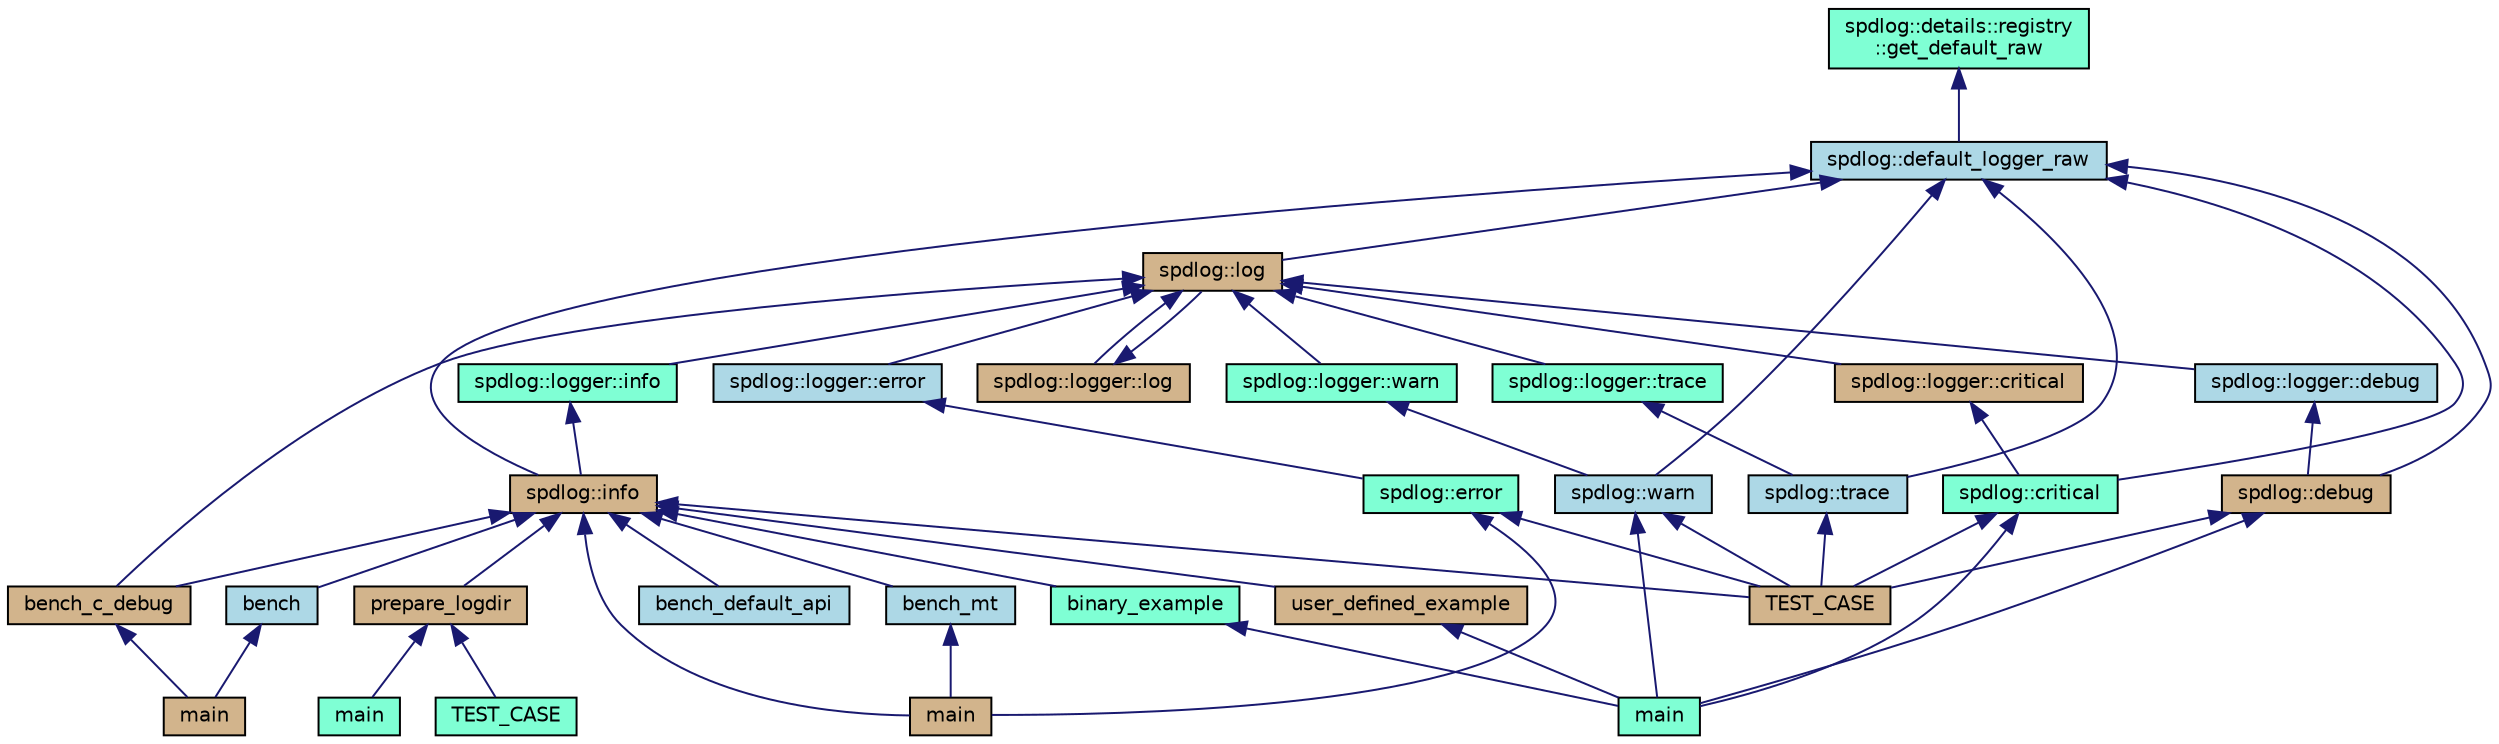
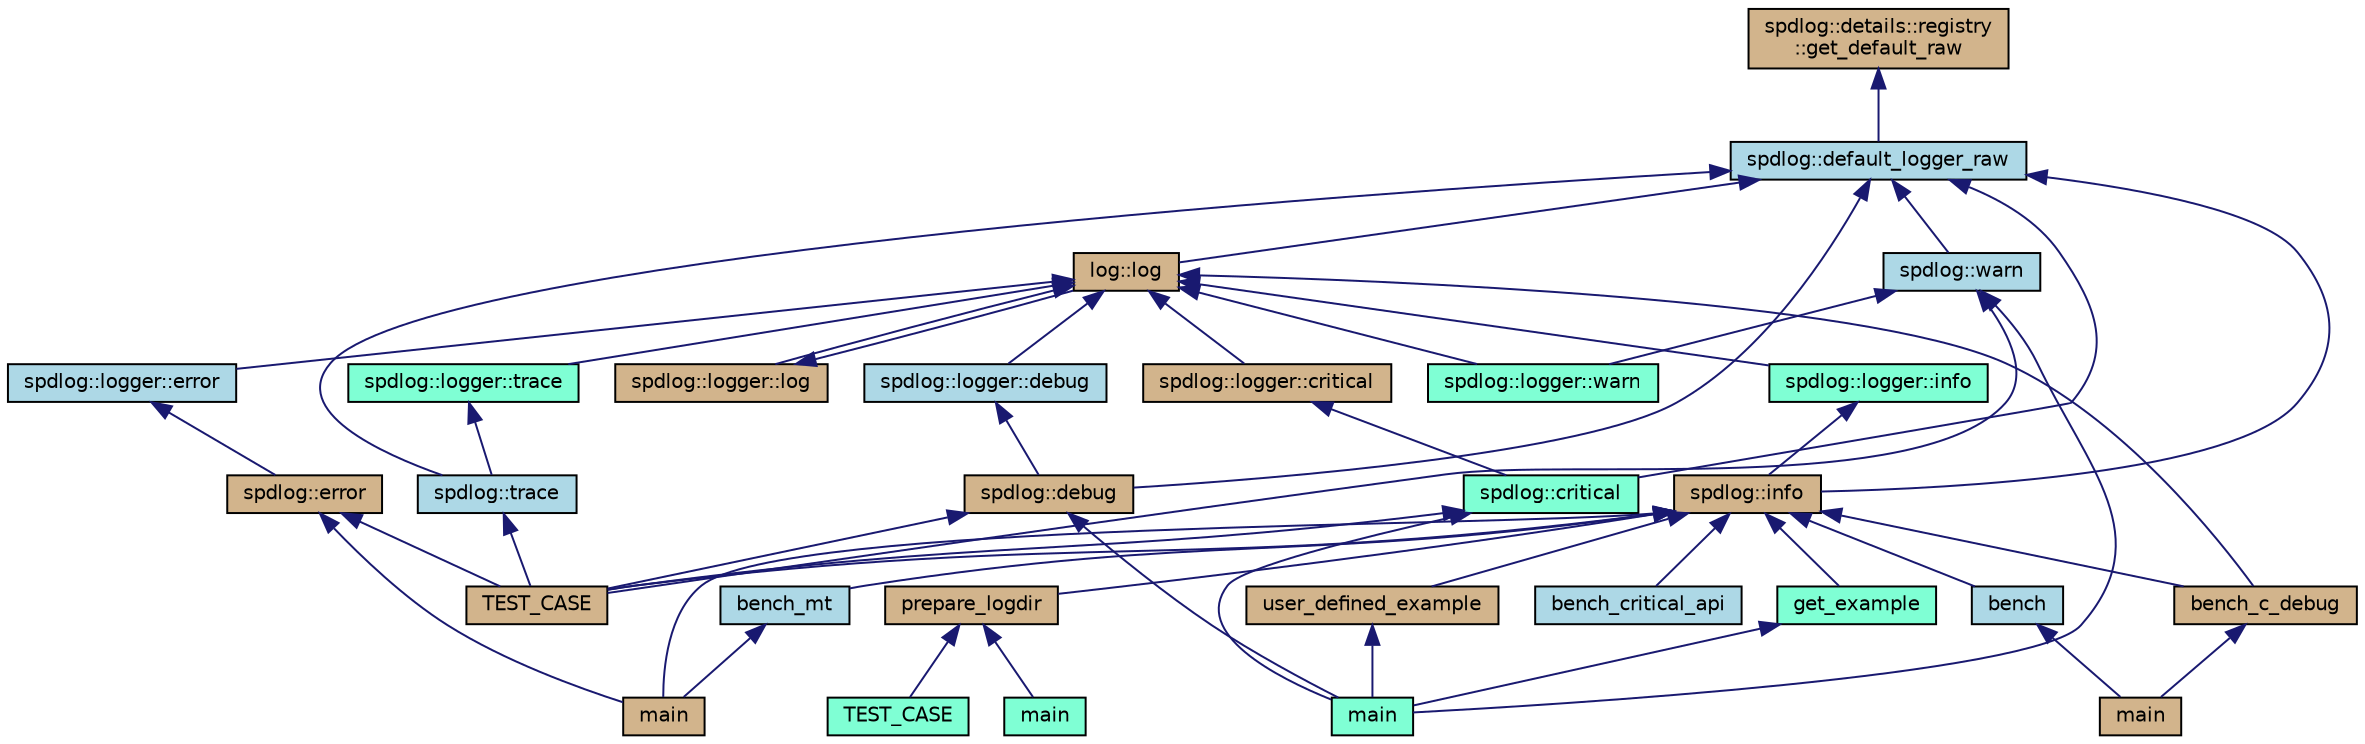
node "spdlog::details::registry ::get_default_raw": fillcolor aquamarine -> tan
node "spdlog::log": label "spdlog::log" -> "log::log"
edge "spdlog::warn" -> "spdlog::logger::warn": reversed
node "spdlog::error": fillcolor aquamarine -> tan
node "bench_default_api": label "bench_default_api" -> "bench_critical_api"
node "binary_example": label "binary_example" -> "get_example"
